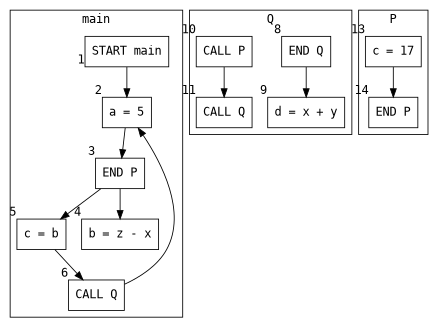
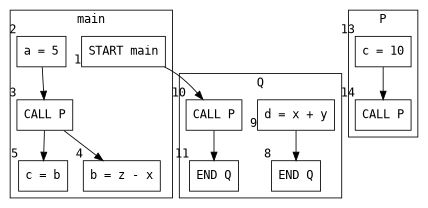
node "c = 17 13": label "c = 17 13" -> "c = 10 13"
edge "START main 1" -> "a = 5 2": now "START main 1" -> "CALL P 10"
edge "END Q 8" -> "d = x + y 9": reversed
node "CALL Q 11": label "CALL Q 11" -> "END Q 11"
node "END P 14": label "END P 14" -> "CALL P 14"
node "END P 3": label "END P 3" -> "CALL P 3"
node "CALL Q 6": removed
